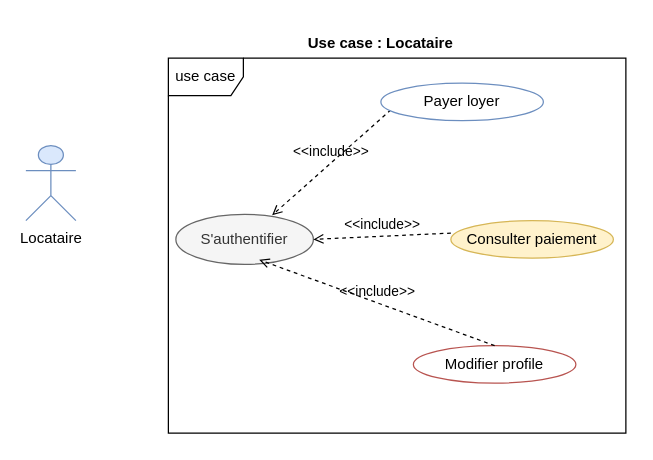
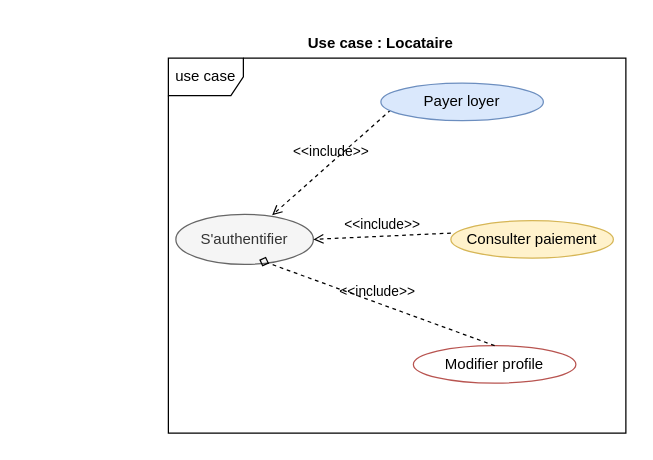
node "Payer loyer": fillcolor #ffffff -> #dae8fc
node "Locataire": removed
edge "Modifier profile" -> "S'authentifier": arrowhead open -> diamond
